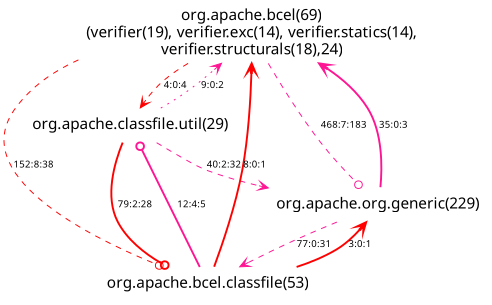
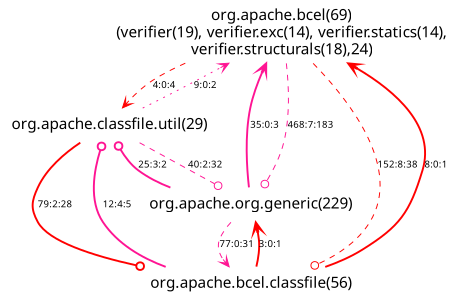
edge "org.apache.classfile.util(29)" -> "org.apache.org.generic(229)": arrowhead vee -> odot
edge "org.apache.org.generic(229)" -> "org.apache.classfile.util(29)": added, label "25:3:2"
node "org.apache.bcel.classfile(53)": label "org.apache.bcel.classfile(53)" -> "org.apache.bcel.classfile(56)"
